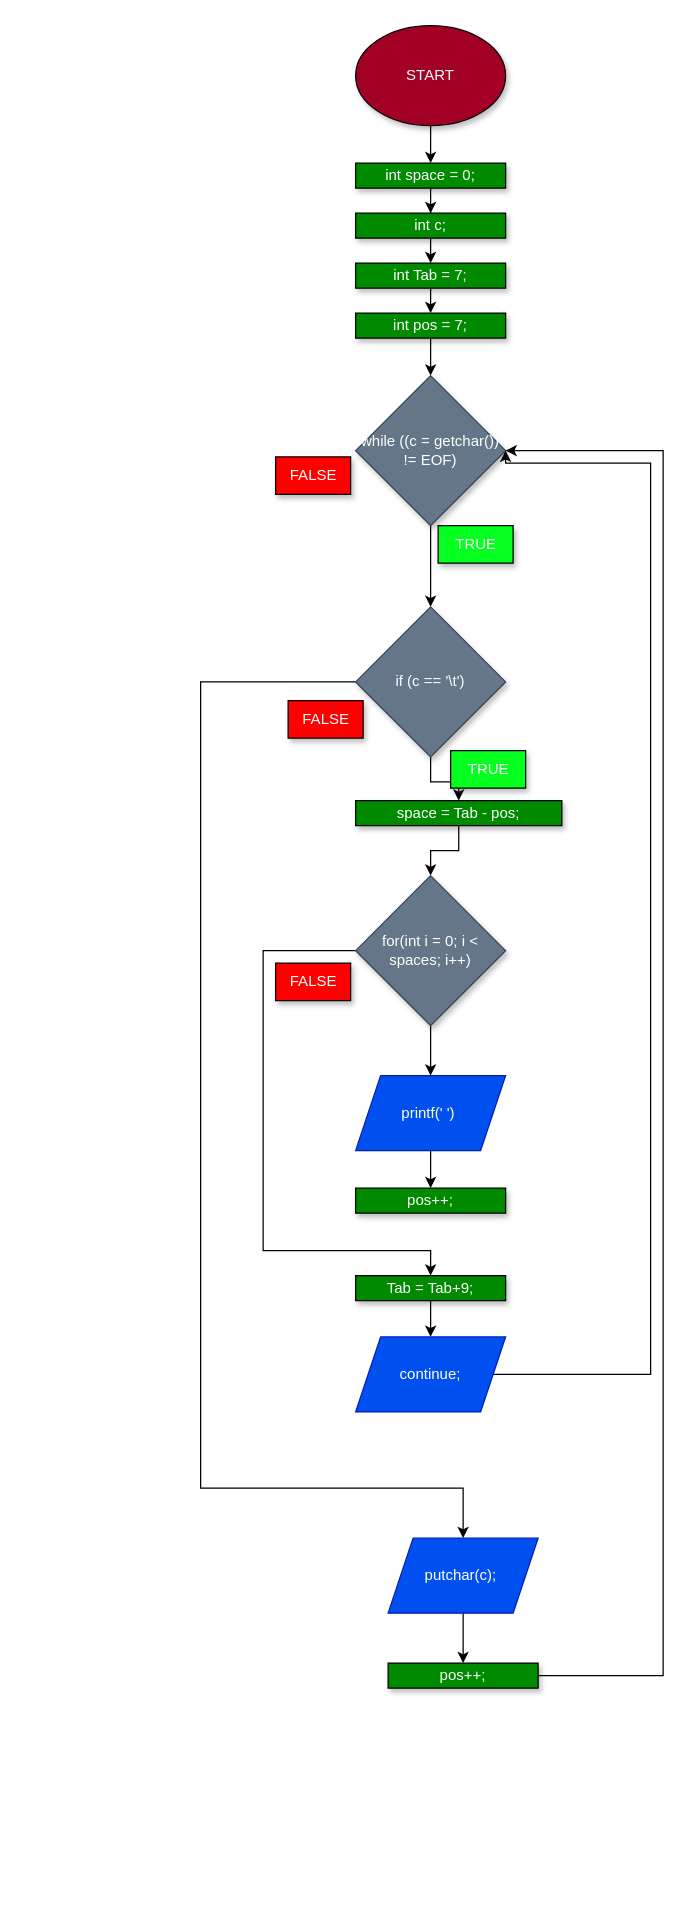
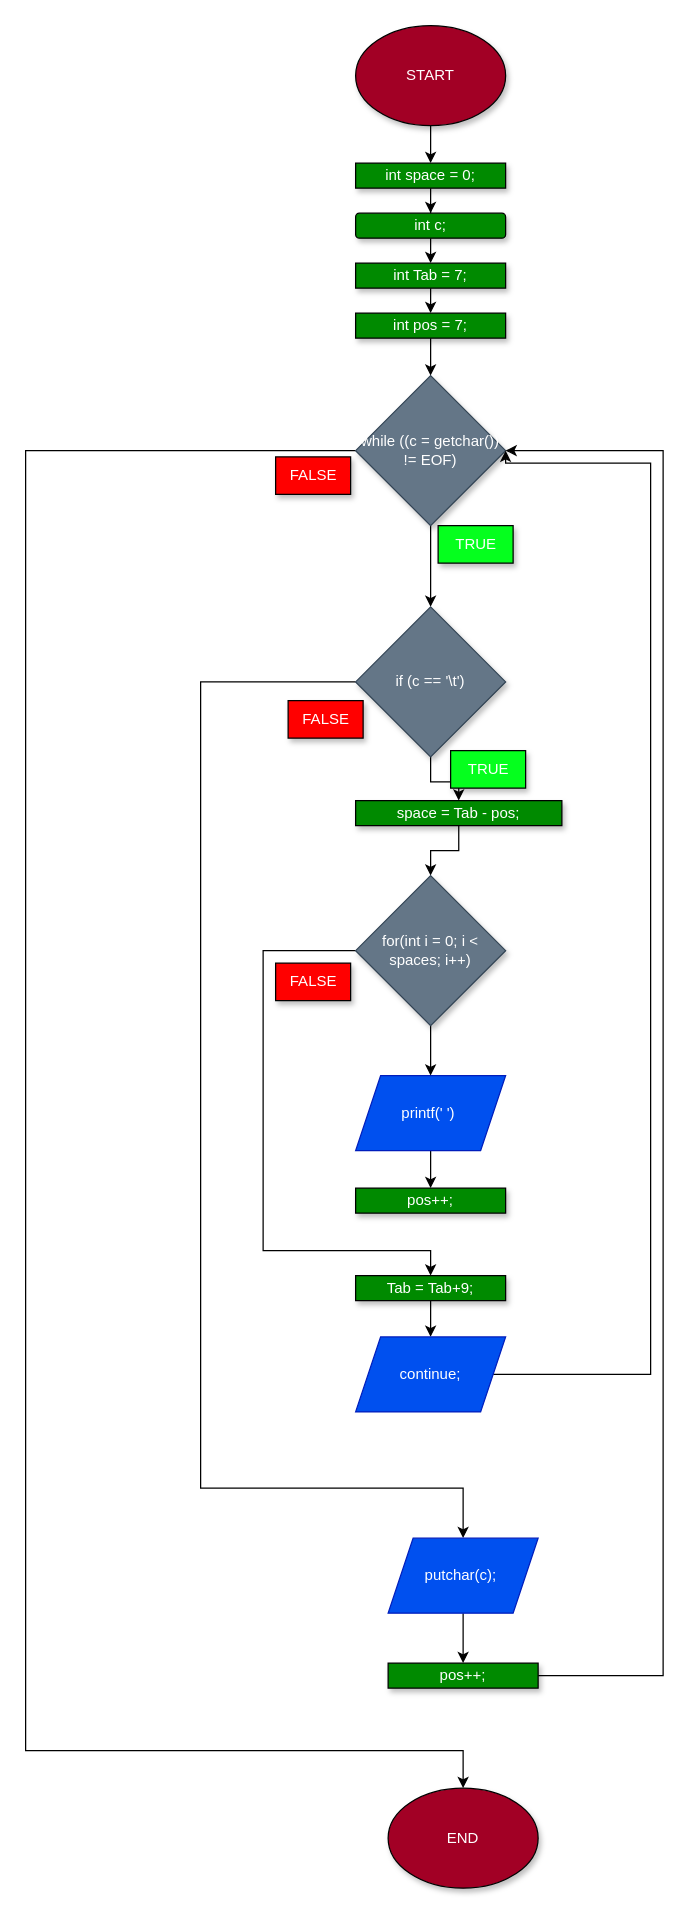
node "int c;": shape rectangle -> rounded rectangle
edge "while ((c = getchar()) != EOF)" -> "END": added
node "END": added
